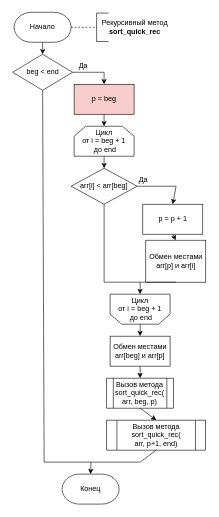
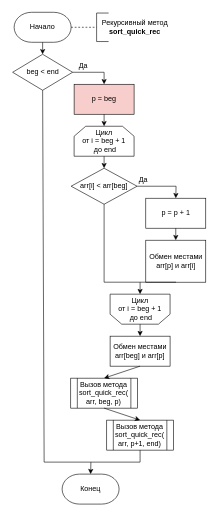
node "p = p + 1": moved (173, 219) -> (176, 213)
node "Вызов метода sort_quick_rec( arr, beg, p)": moved (140, 393) -> (104, 393)
node "Вызов метода sort_quick_rec( arr, p+1, end)": size 99x30 -> 67x30
